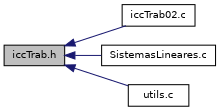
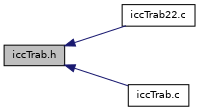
node "iccTrab02.c": label "iccTrab02.c" -> "iccTrab22.c"
node "SistemasLineares.c": removed
node "utils.c": label "utils.c" -> "iccTrab.c"
